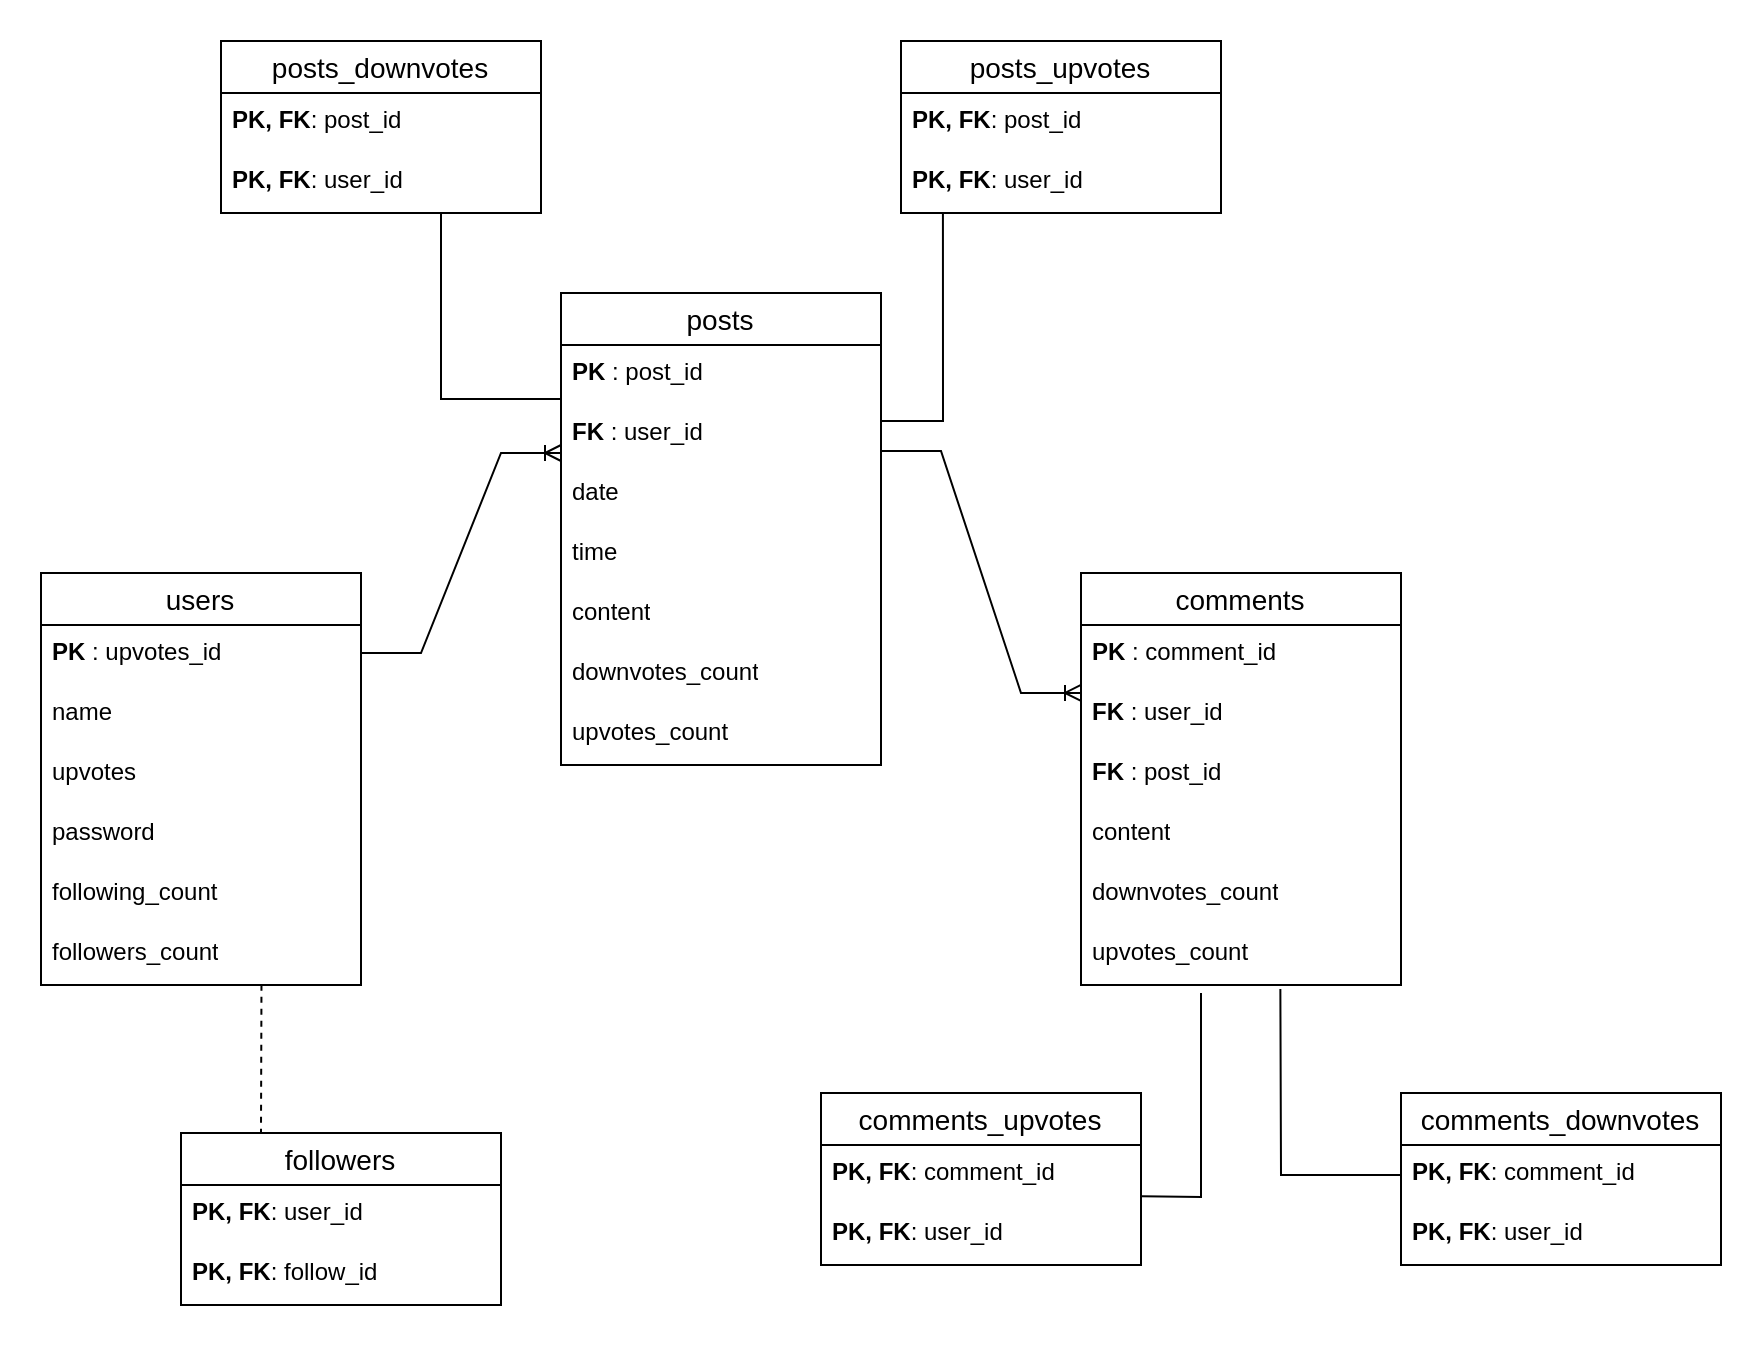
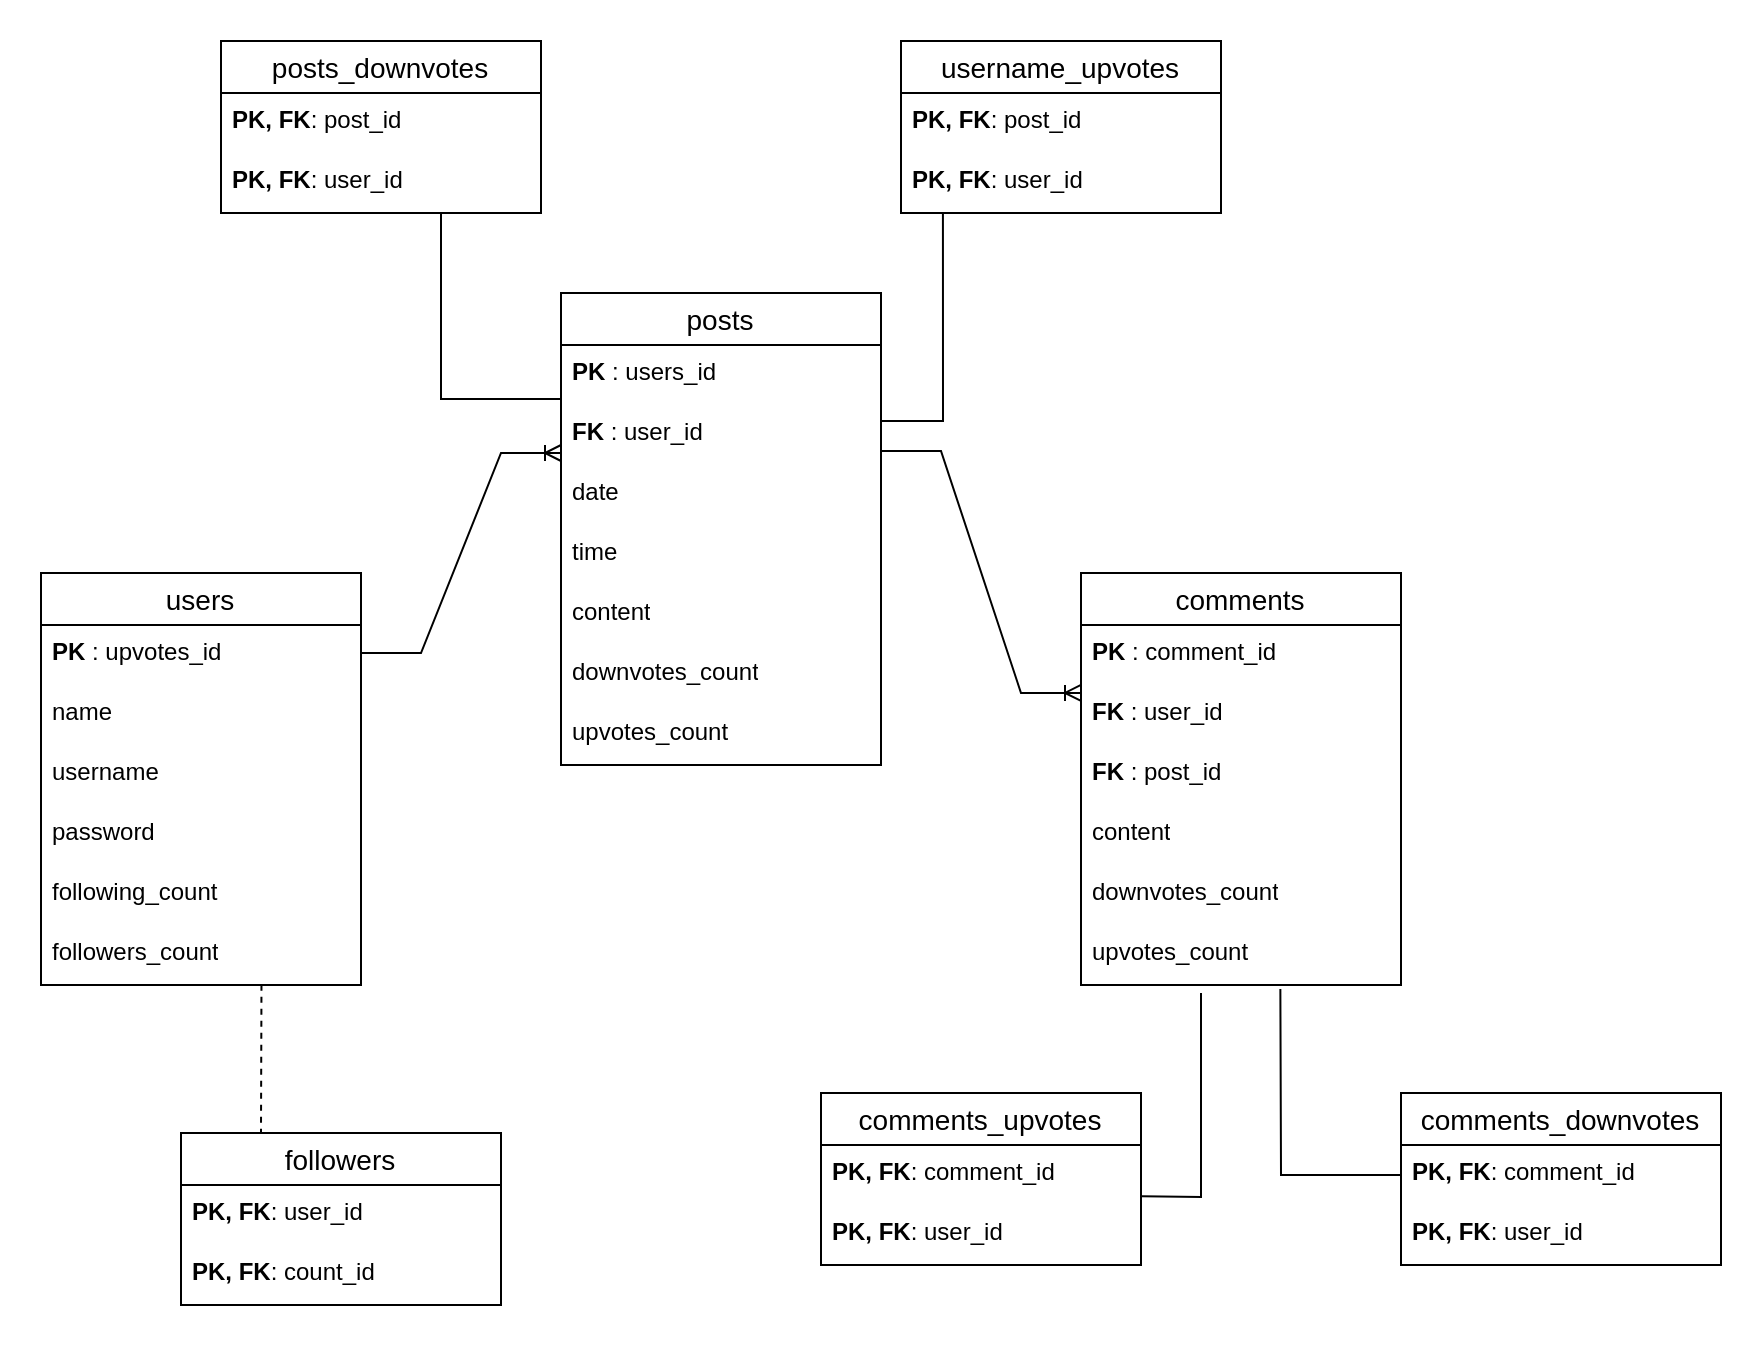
node "posts_upvotes": label "posts_upvotes" -> "username_upvotes"
node "PK : post_id": label "PK : post_id" -> "PK : users_id"
node "upvotes": label "upvotes" -> "username"
node "PK, FK: follow_id": label "PK, FK: follow_id" -> "PK, FK: count_id"
